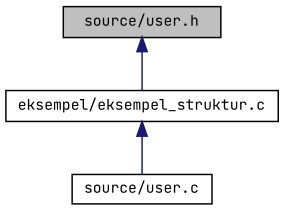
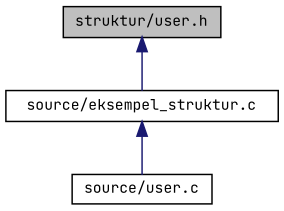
node "source/user.h": label "source/user.h" -> "struktur/user.h"
node "eksempel/eksempel_struktur.c": label "eksempel/eksempel_struktur.c" -> "source/eksempel_struktur.c"
